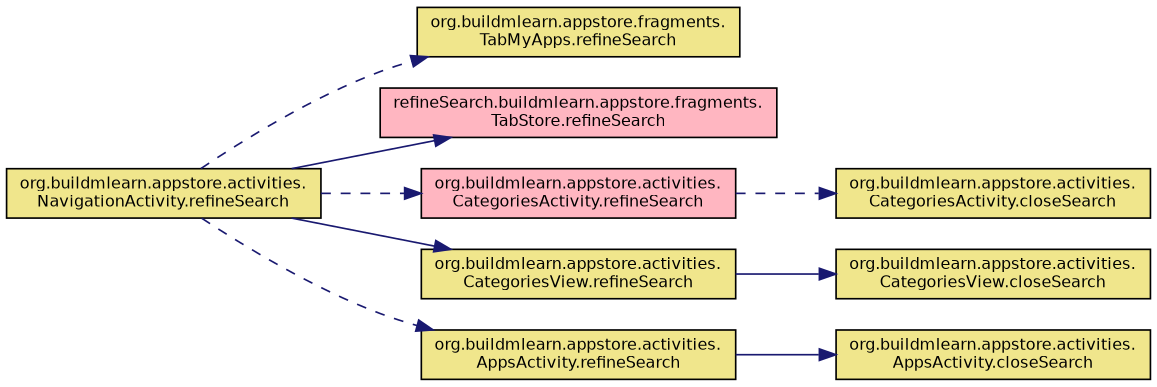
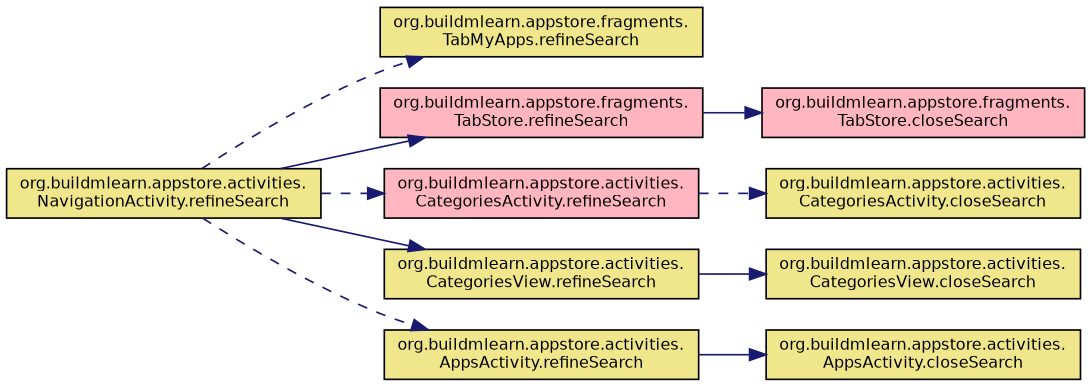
node "refineSearch.buildmlearn.appstore.fragments. TabStore.refineSearch": label "refineSearch.buildmlearn.appstore.fragments. TabStore.refineSearch" -> "org.buildmlearn.appstore.fragments. TabStore.refineSearch"
node "org.buildmlearn.appstore.fragments. TabStore.closeSearch": added
